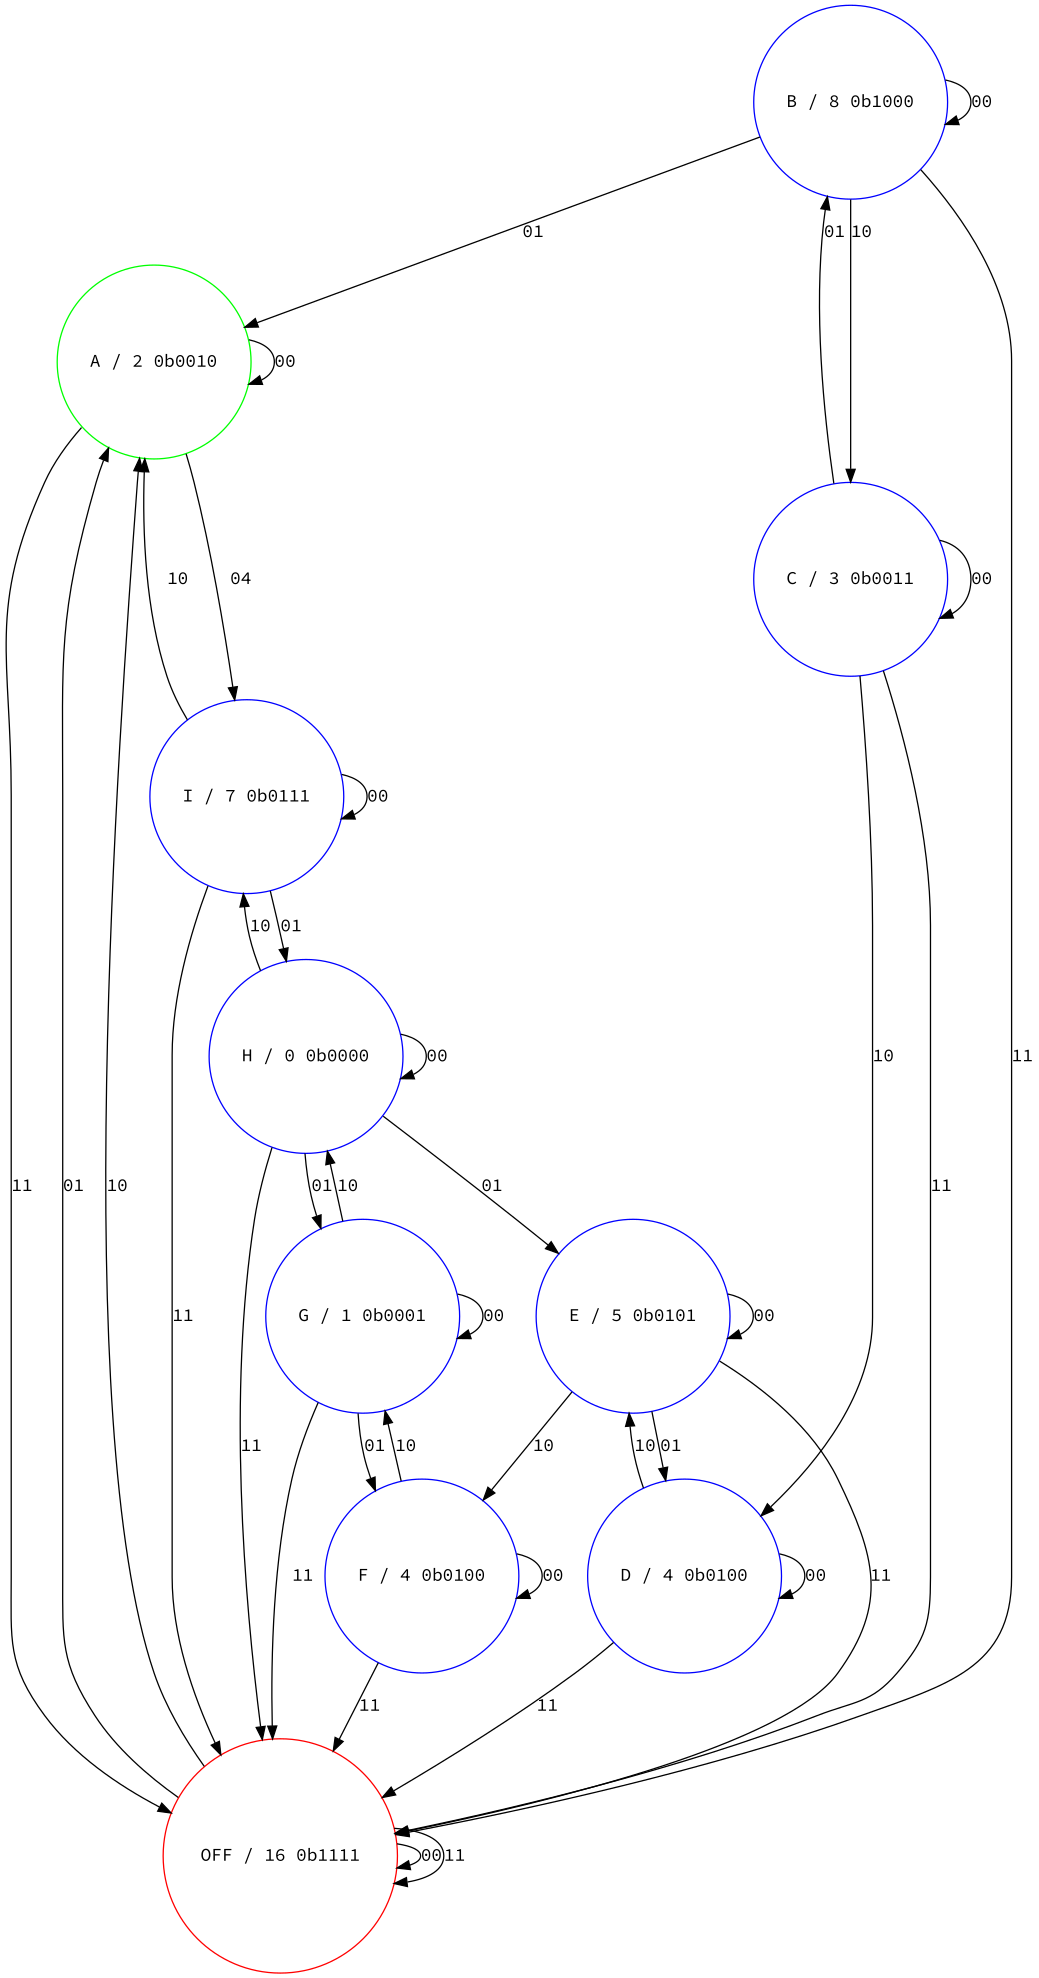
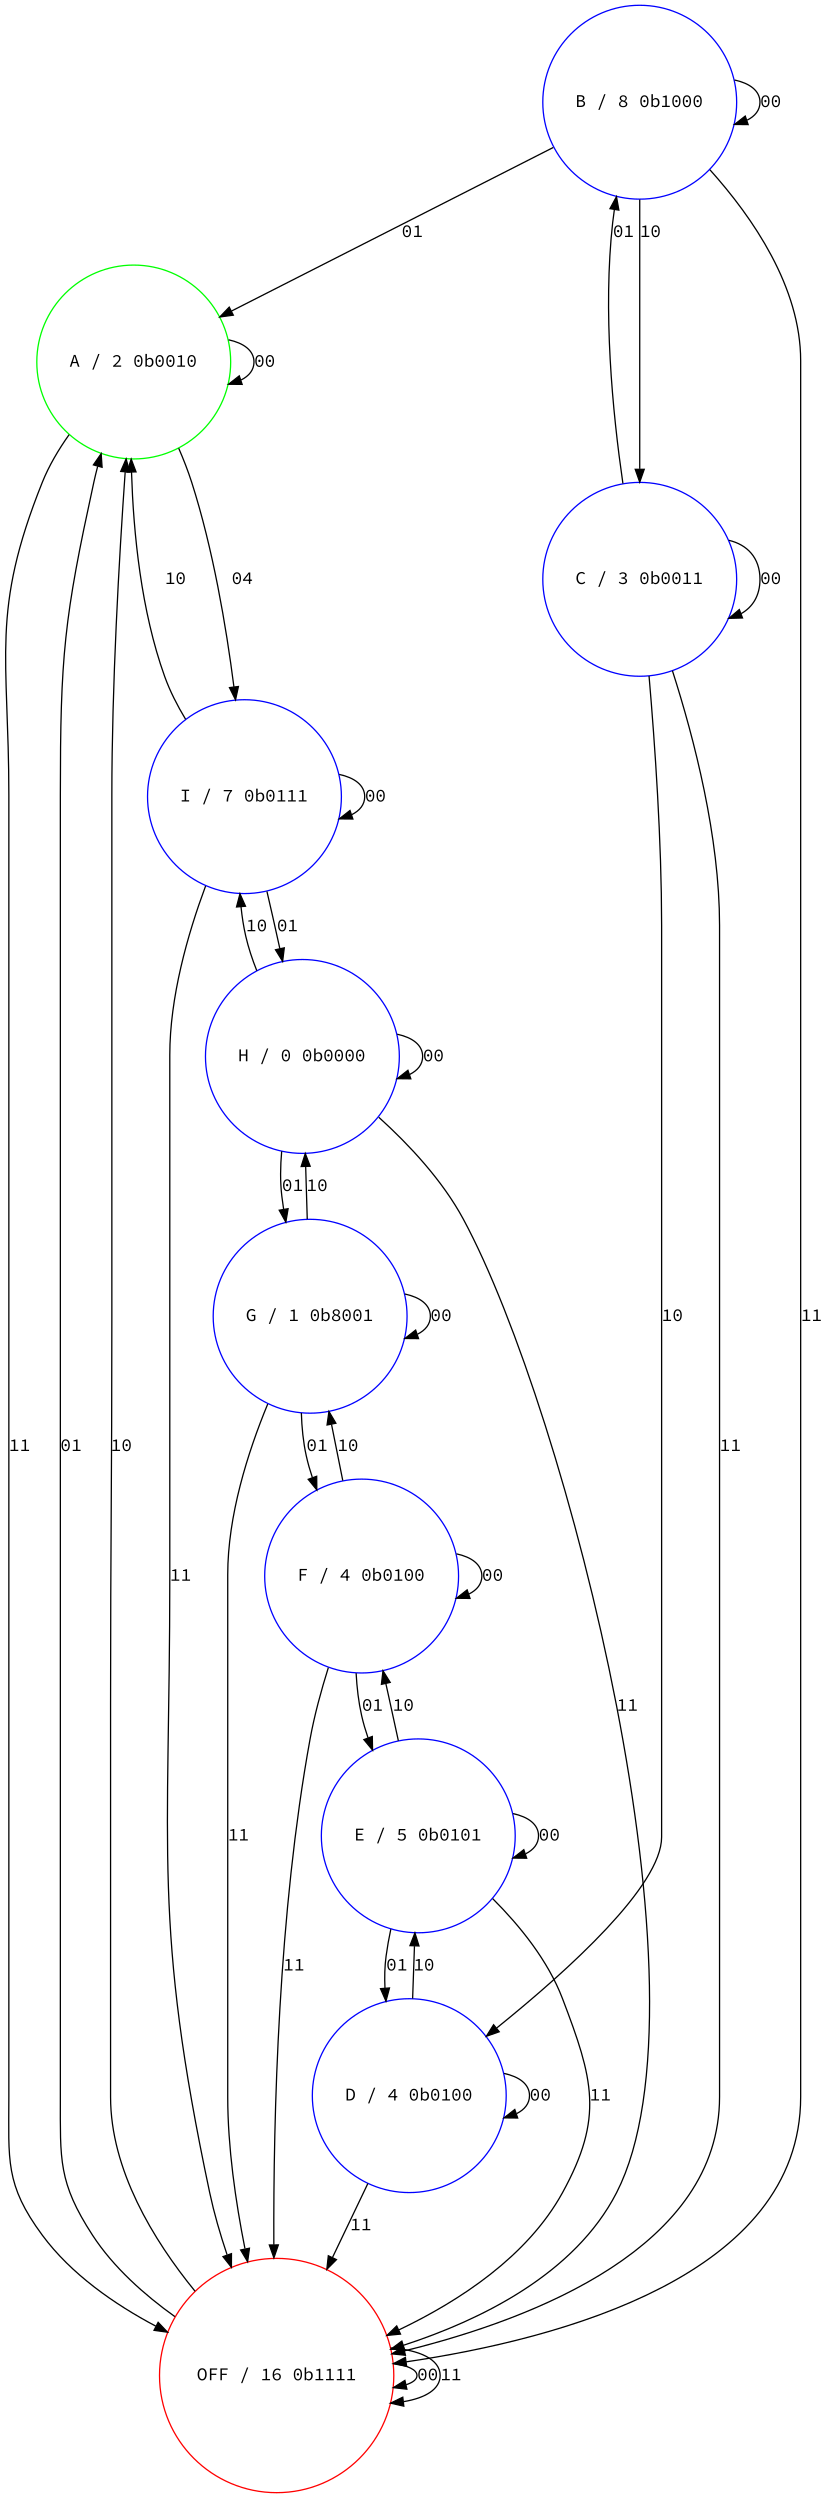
edge "H / 0 0b0000" -> "E / 5 0b0101": now "F / 4 0b0100" -> "E / 5 0b0101"
node "G / 1 0b0001": label "G / 1 0b0001" -> "G / 1 0b8001"
